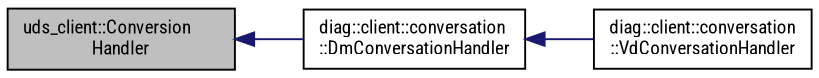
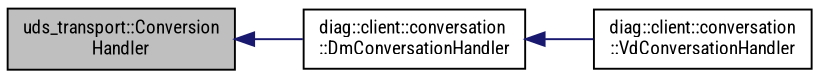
node "uds_client::Conversion Handler": label "uds_client::Conversion Handler" -> "uds_transport::Conversion Handler"
